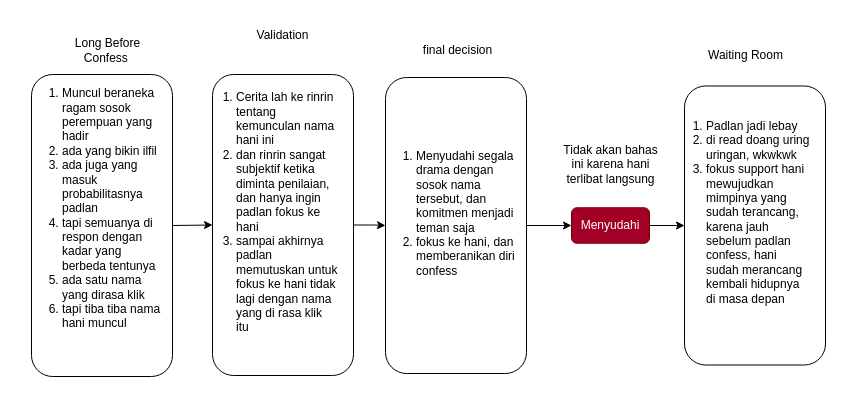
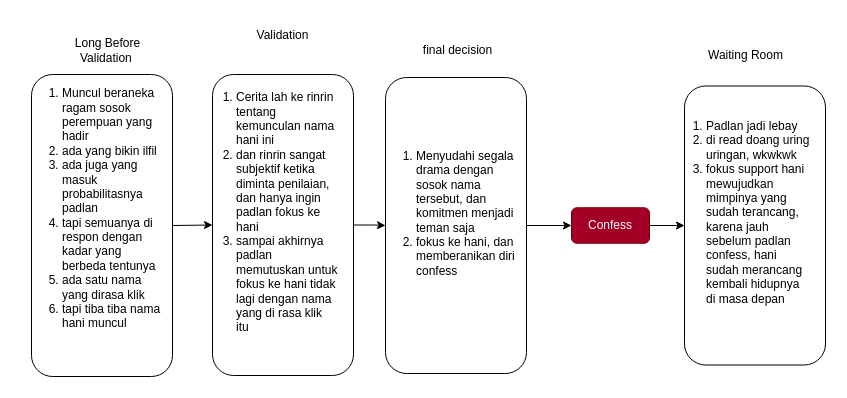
node "Long Before Confess": label "Long Before Confess" -> "Long Before Validation"
node "Tidak akan bahas ini karena hani terlibat langsung": removed
node "Menyudahi": label "Menyudahi" -> "Confess"
